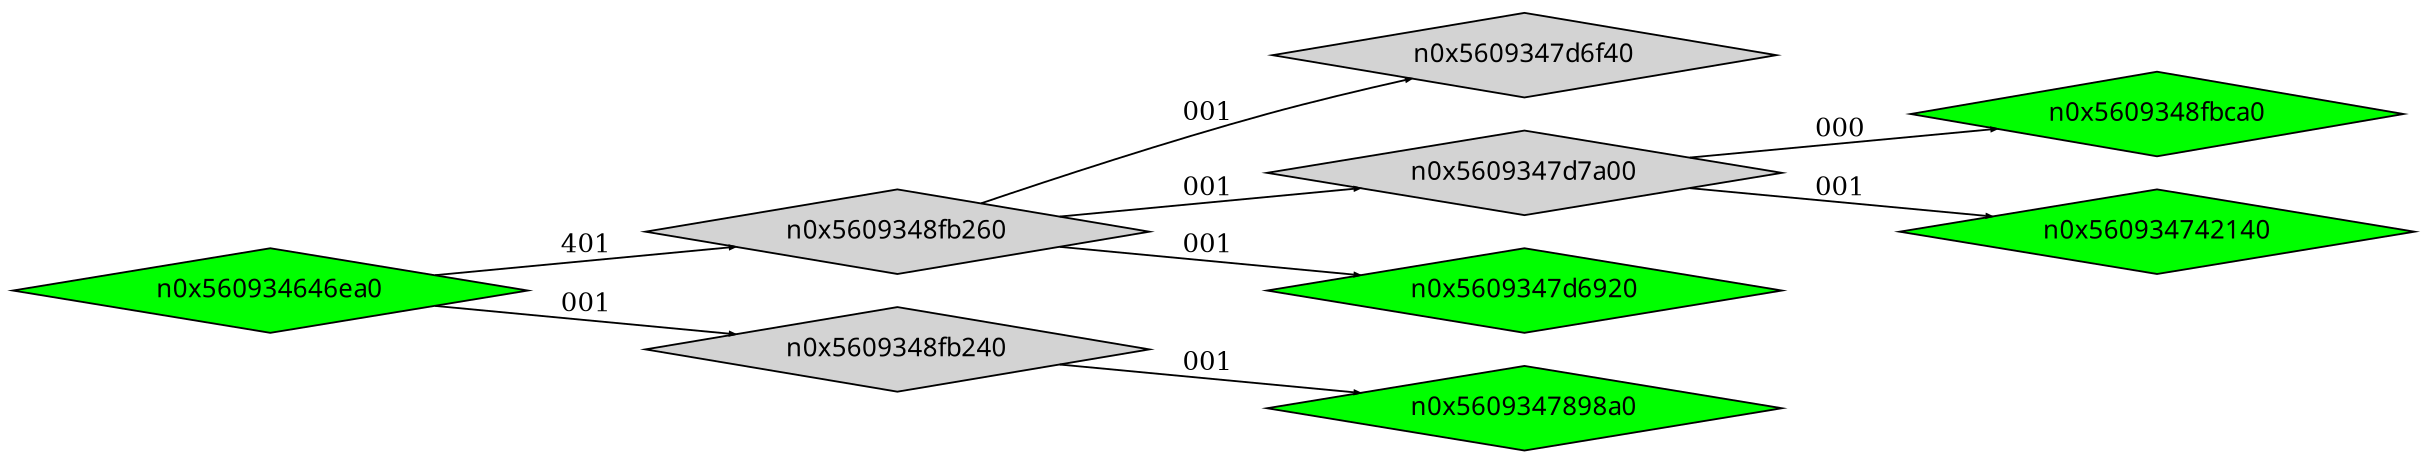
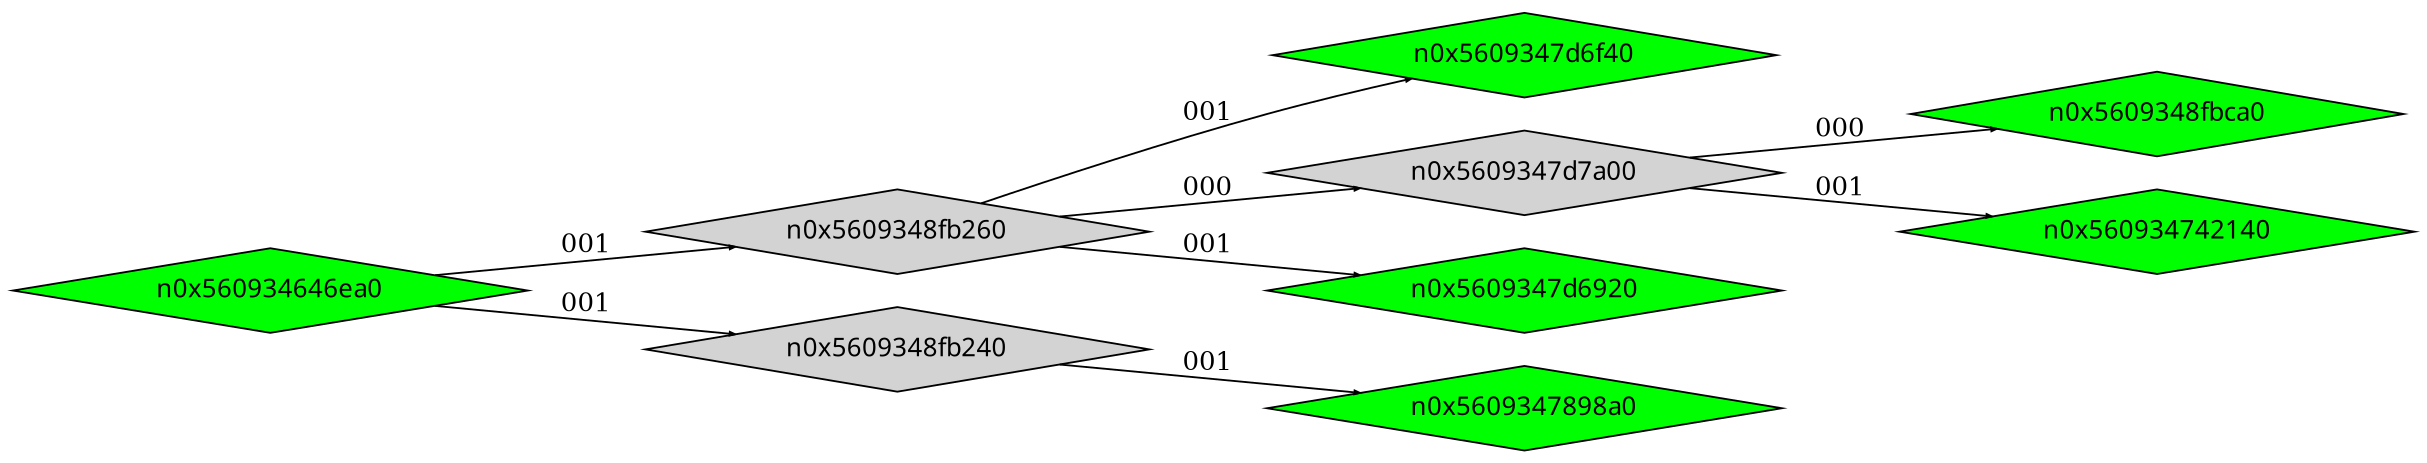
node "n0x5609347d6f40": fillcolor lightgrey -> green
edge "n0x5609348fb260" -> "n0x5609347d7a00": label "001" -> "000"
edge "n0x560934646ea0" -> "n0x5609348fb260": label "401" -> "001"
